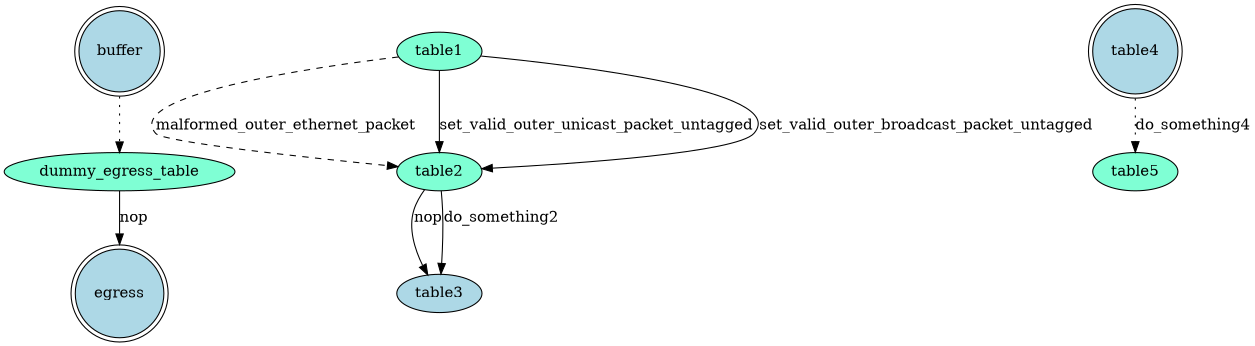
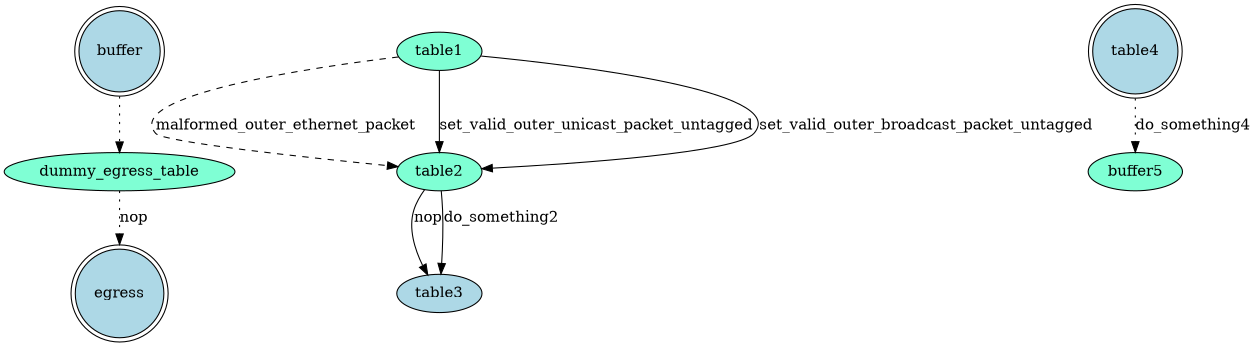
node "table5": label "table5" -> "buffer5"
edge "dummy_egress_table" -> "egress": style solid -> dotted
